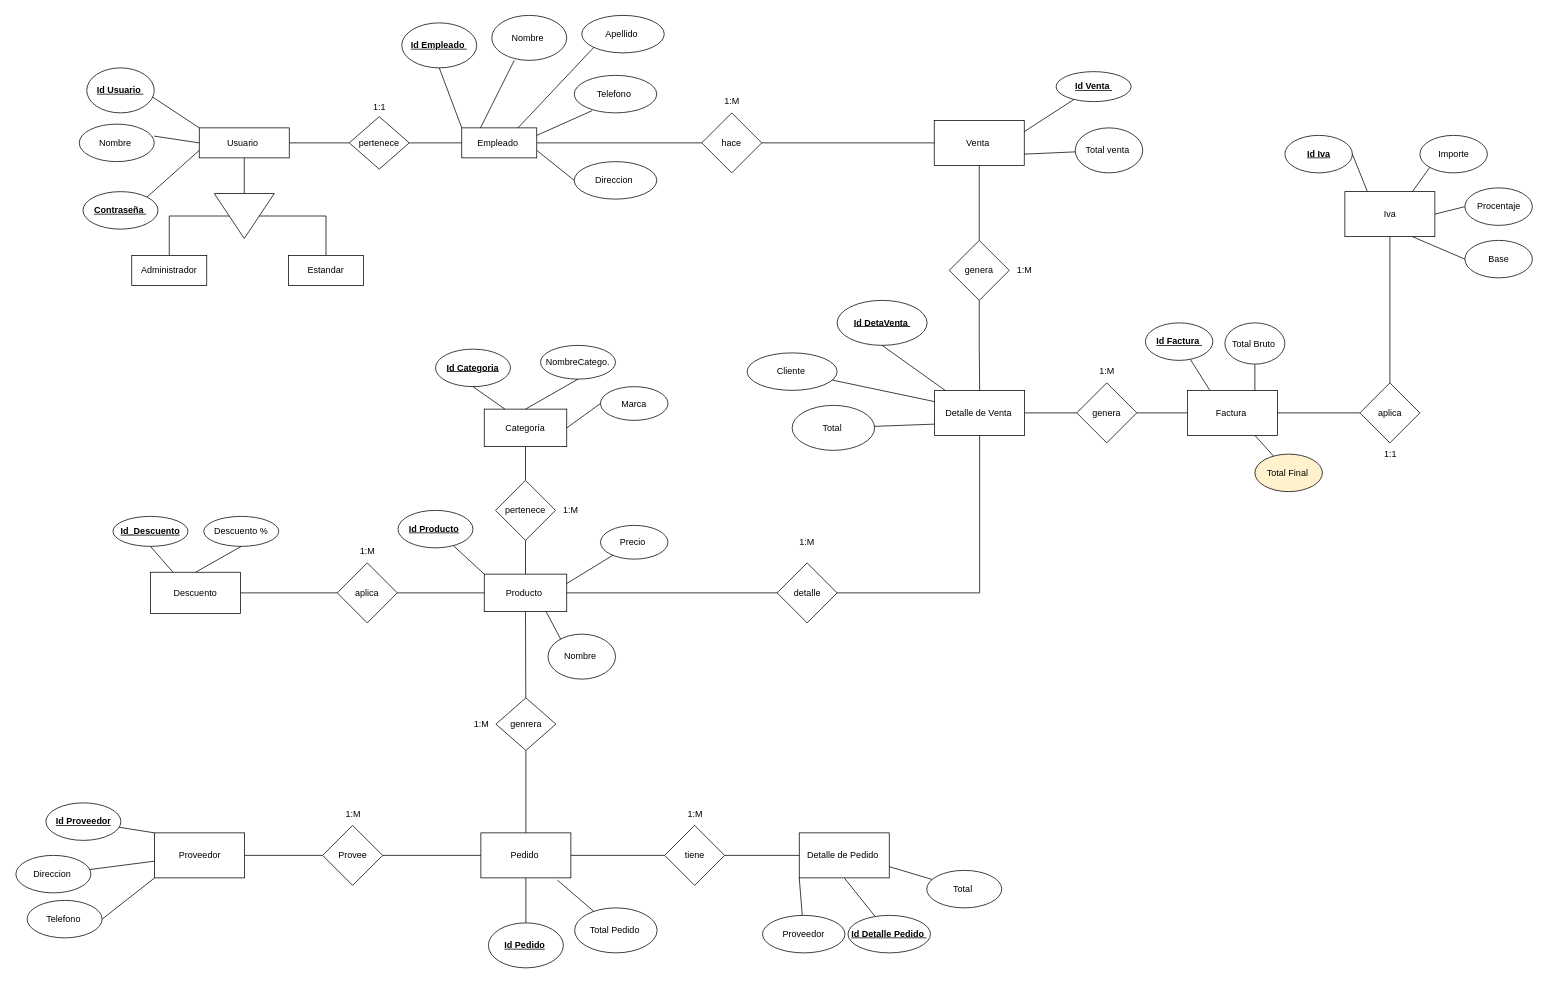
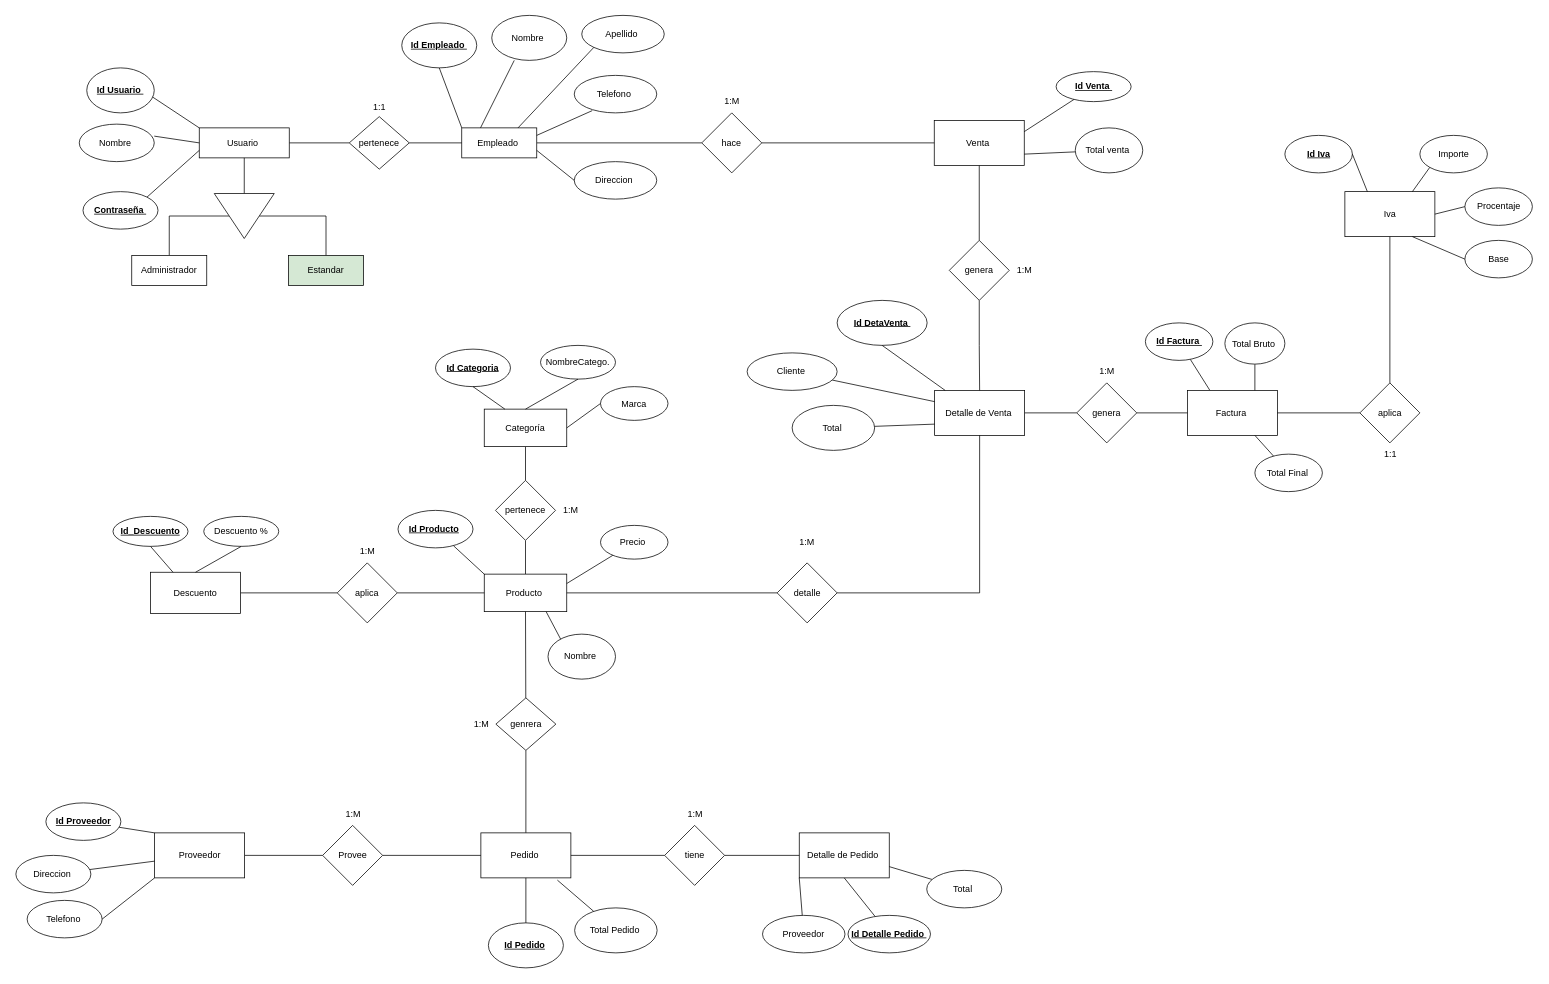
node "Estandar": fillcolor #ffffff -> #d5e8d4
node "Total Final": fillcolor #fff2cc -> #ffffff
